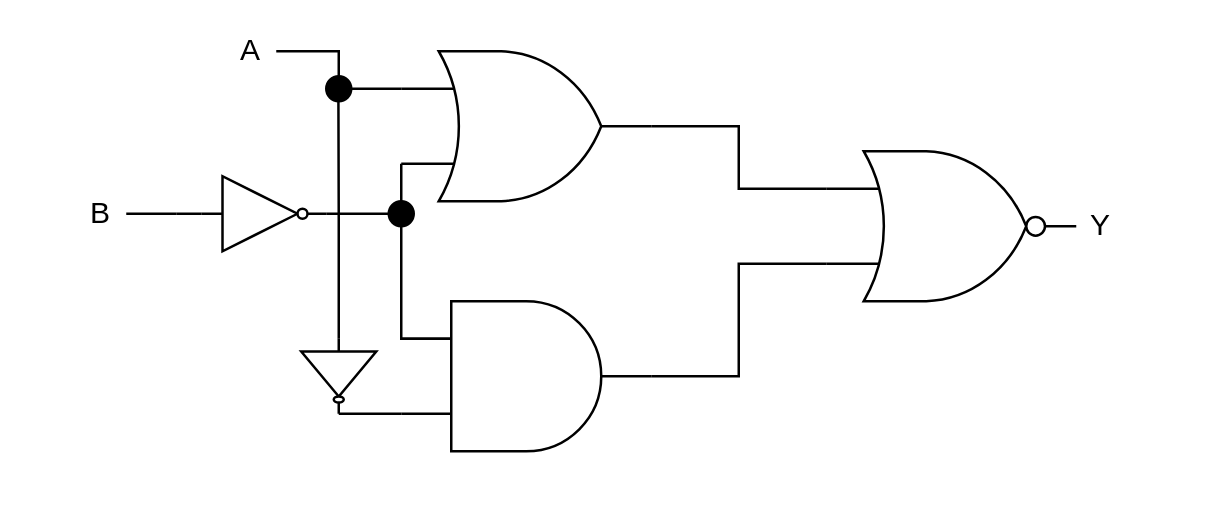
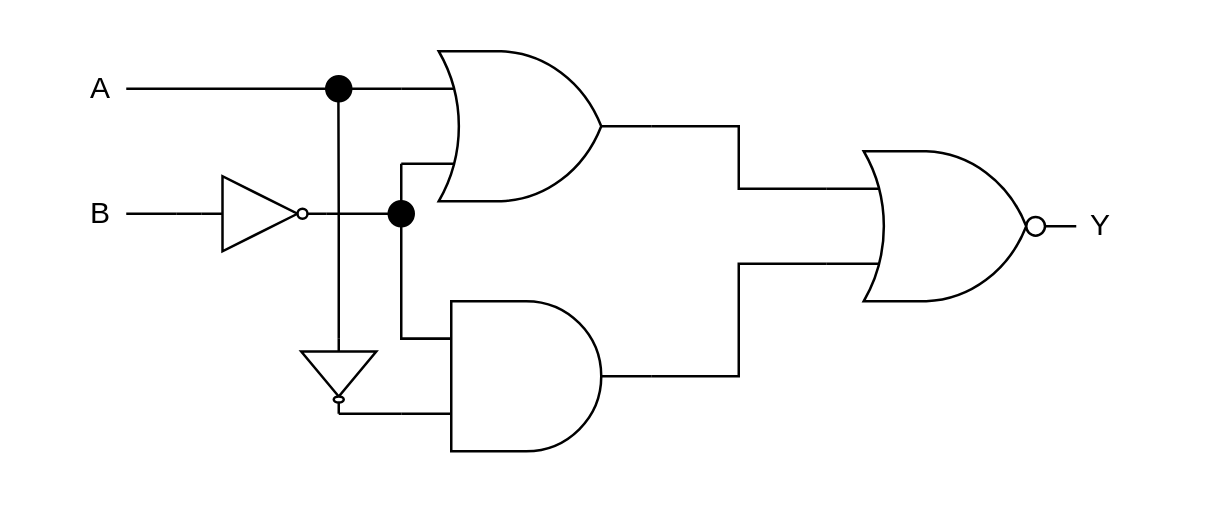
node "A": moved (251, 51) -> (101, 89)
